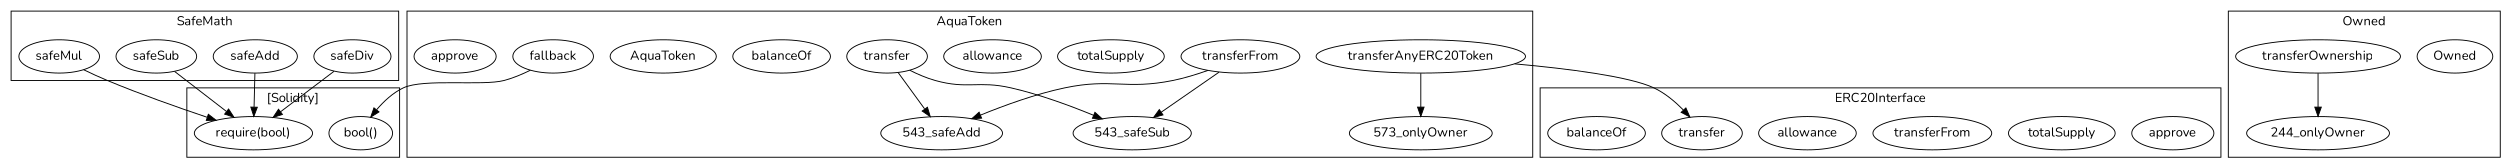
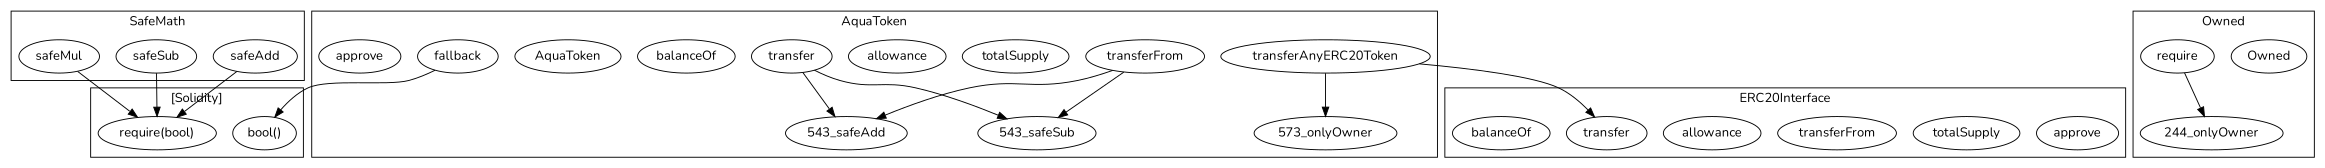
node "safeDiv": removed
node "transferOwnership": label "transferOwnership" -> "require"
